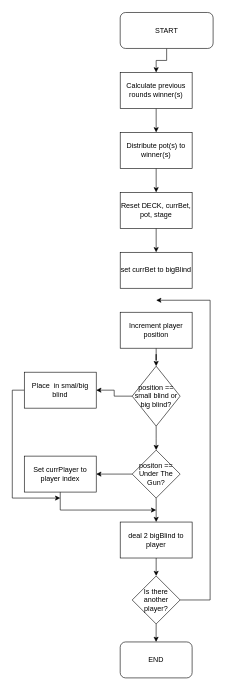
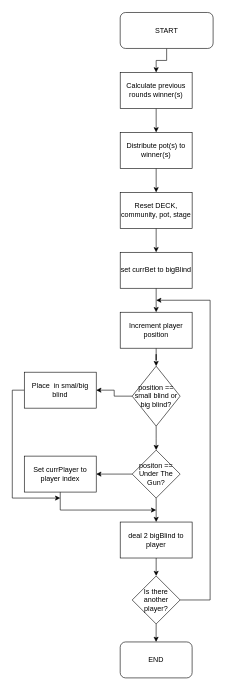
node "Reset DECK, currBet, pot, stage": label "Reset DECK, currBet, pot, stage" -> "Reset DECK, community, pot, stage"
edge "set currBet to bigBlind" -> "Increment player position": added
